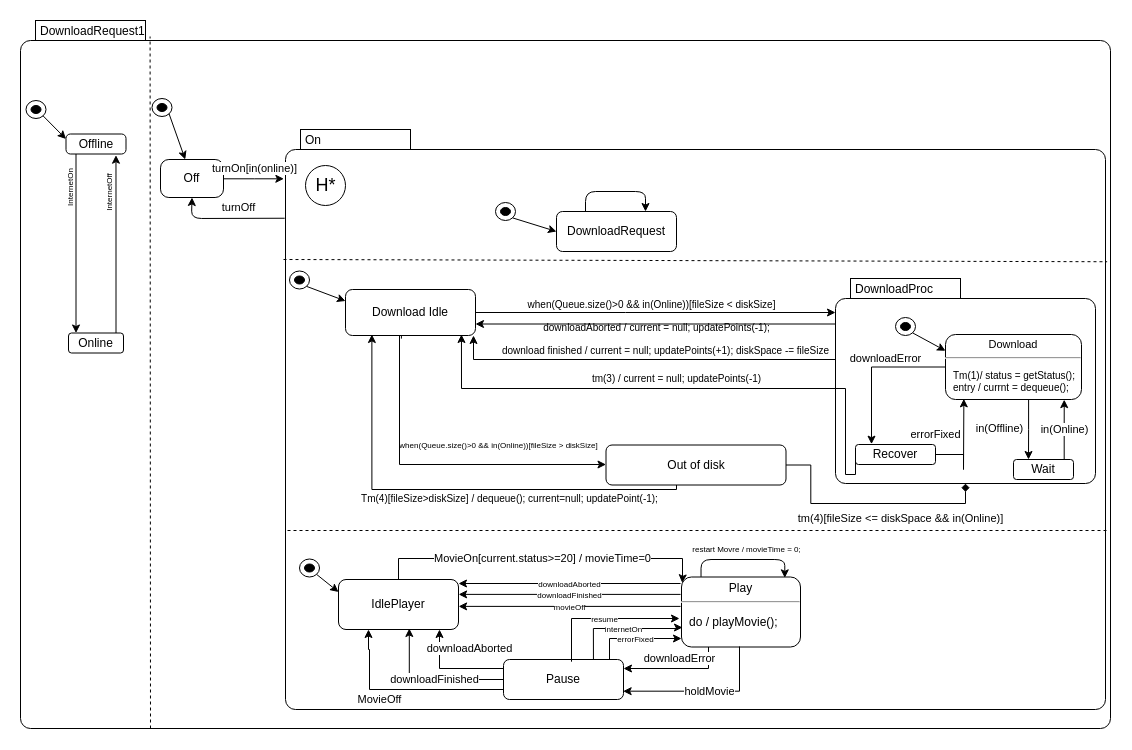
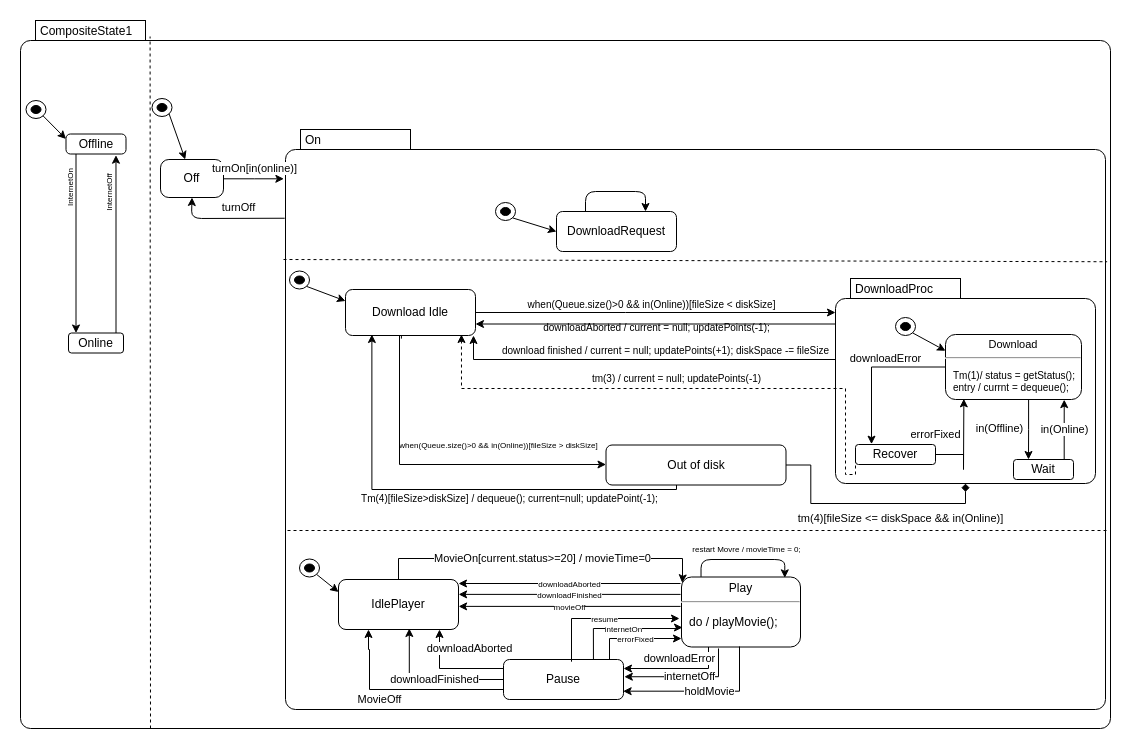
node "DownloadRequest1": label "DownloadRequest1" -> "CompositeState1"
node "H*": removed
edge "Recover" -> "Download Idle": style solid -> dashed
edge "Play do / playMovie();" -> "Pause": added, label "internetOff"
